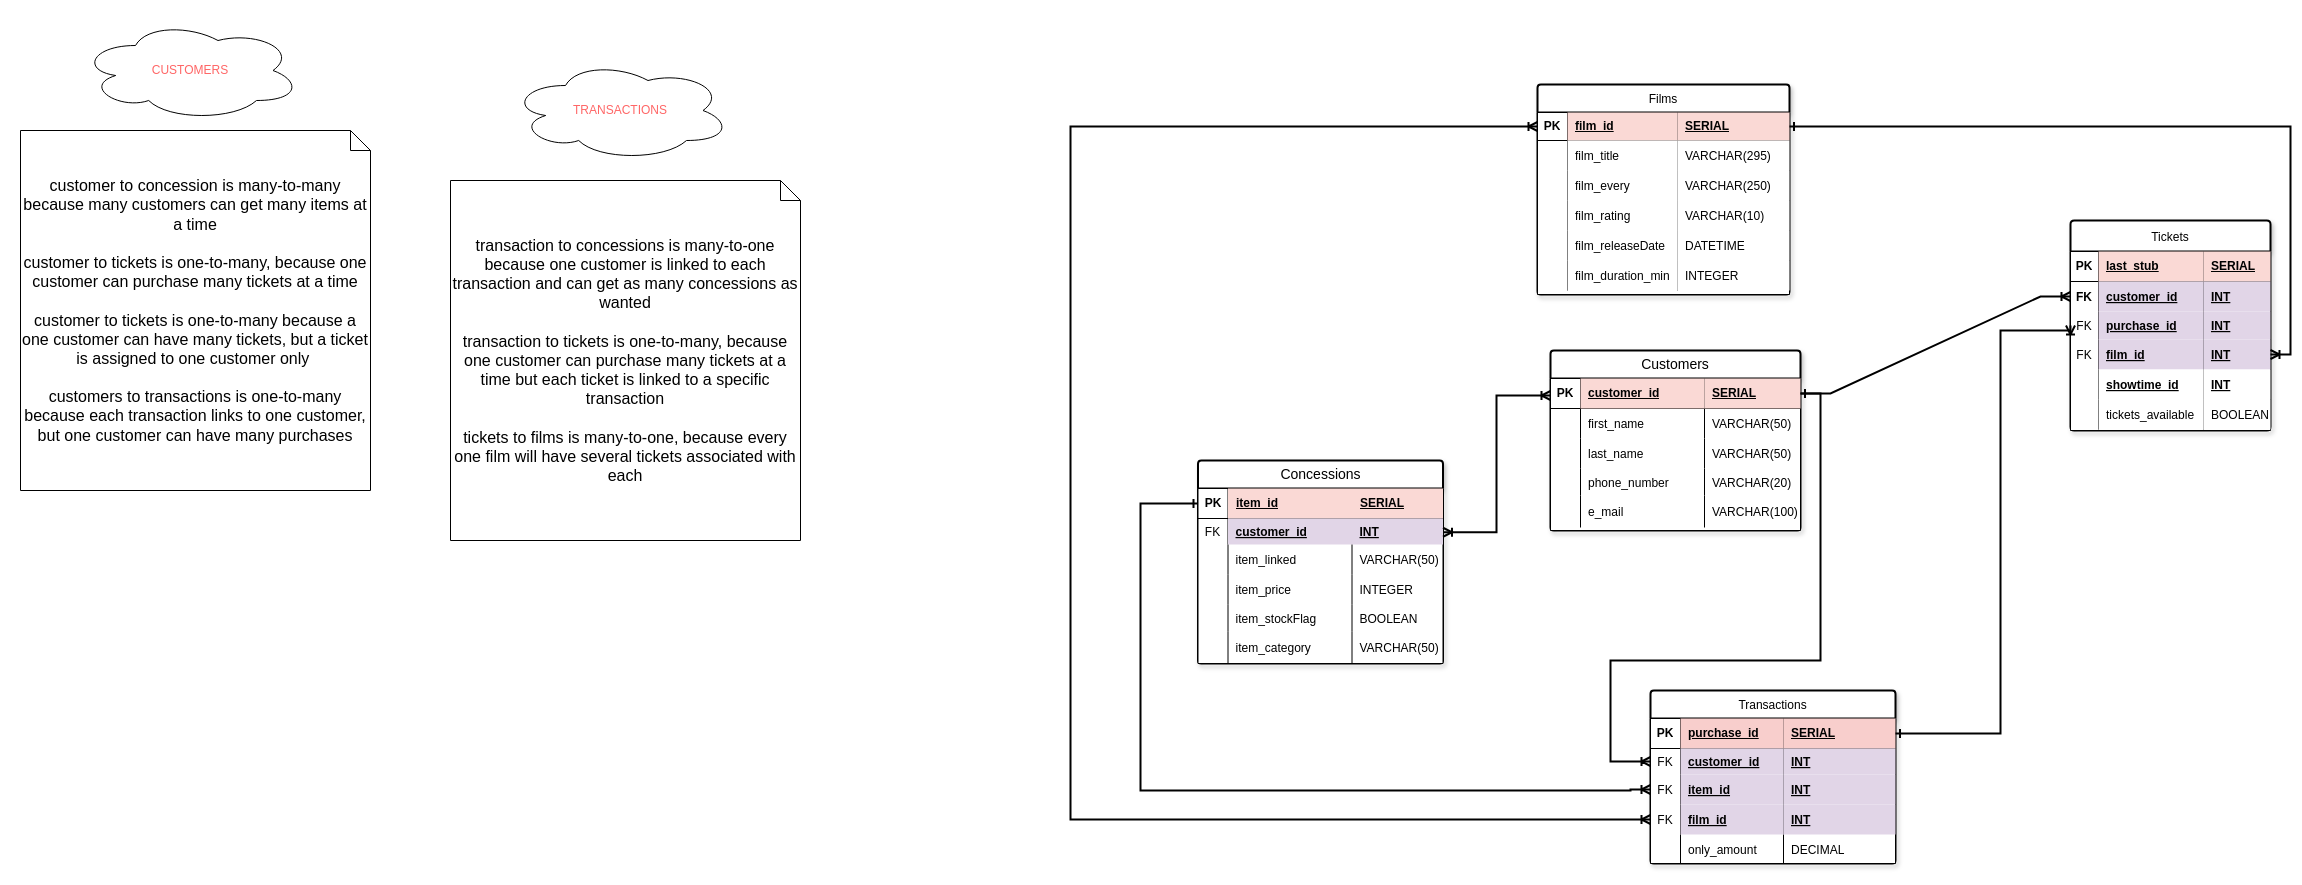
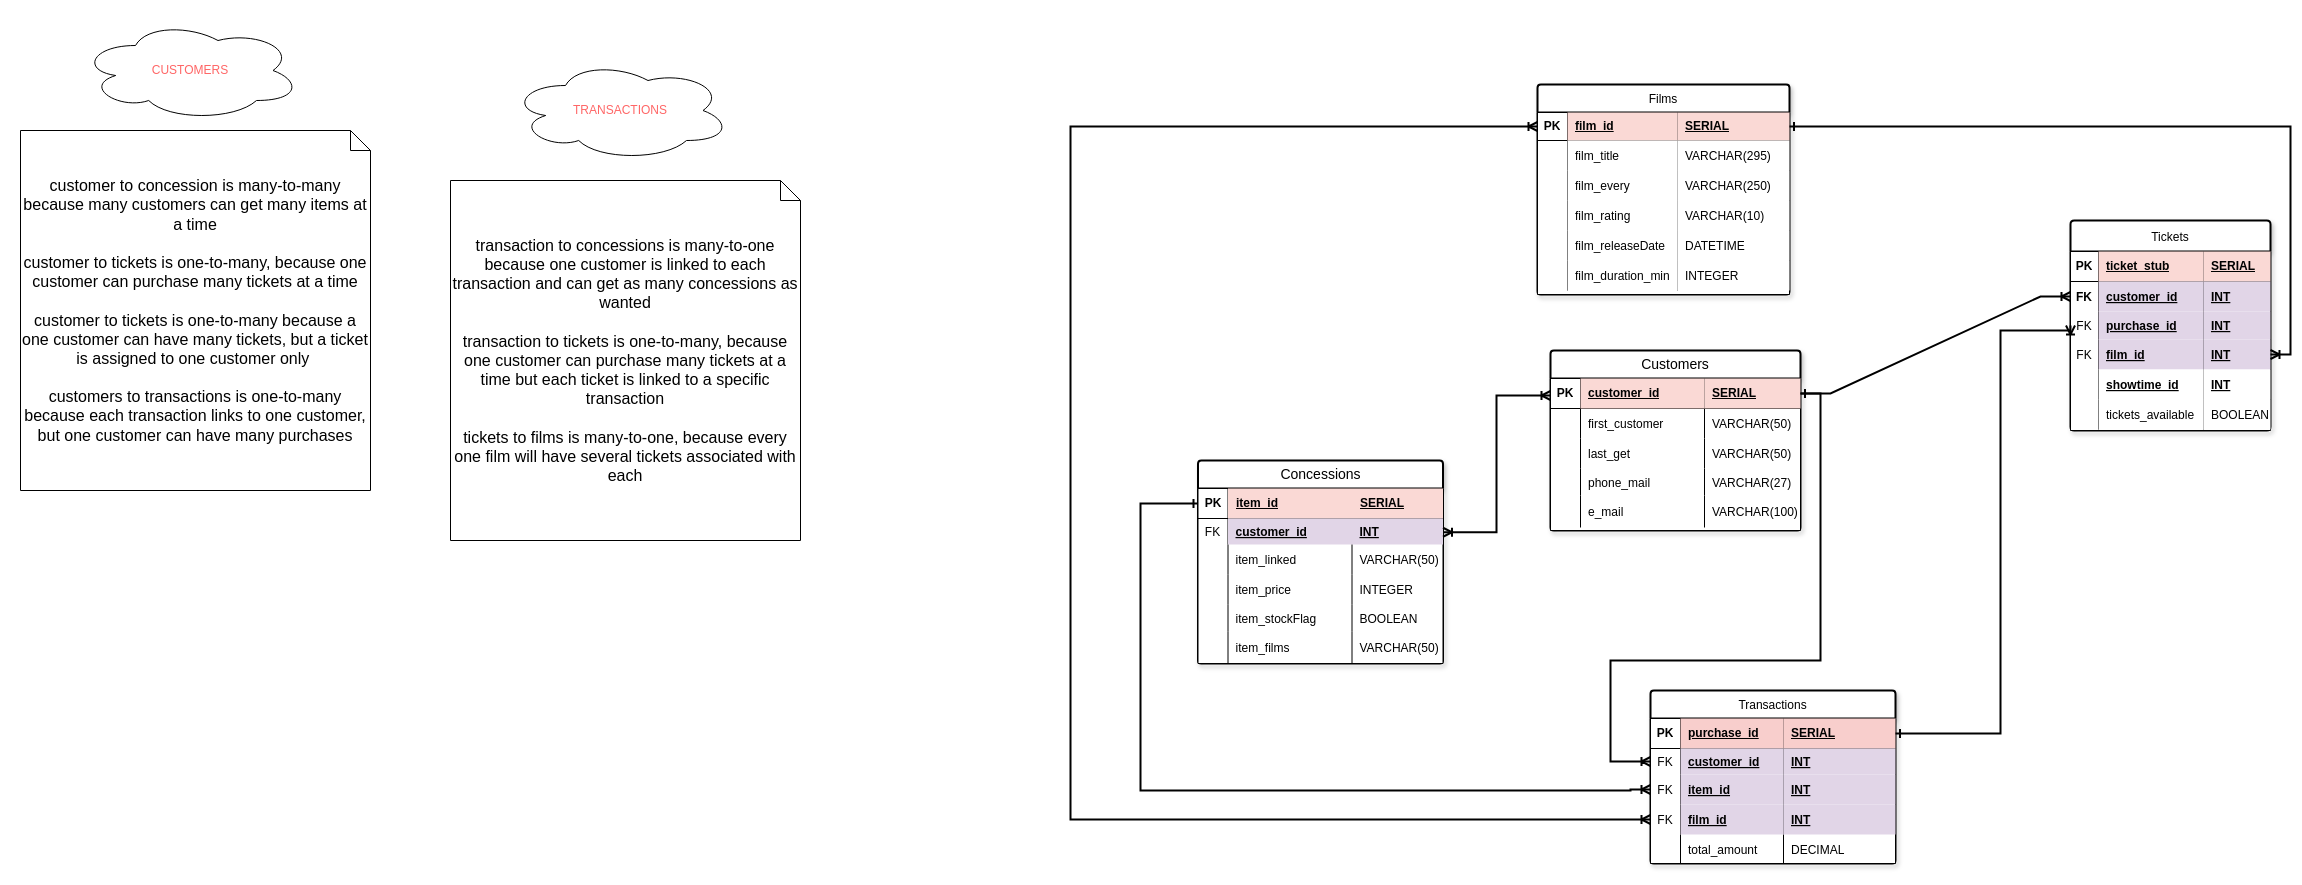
node "last_stub": label "last_stub" -> "ticket_stub"
node "first_name": label "first_name" -> "first_customer"
node "last_name": label "last_name" -> "last_get"
node "phone_number": label "phone_number" -> "phone_mail"
node "VARCHAR(20)": label "VARCHAR(20)" -> "VARCHAR(27)"
node "item_category": label "item_category" -> "item_films"
node "only_amount": label "only_amount" -> "total_amount"
